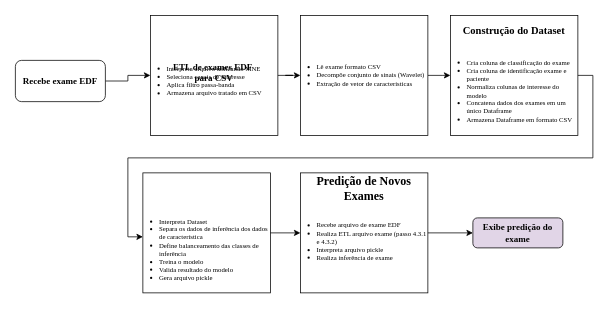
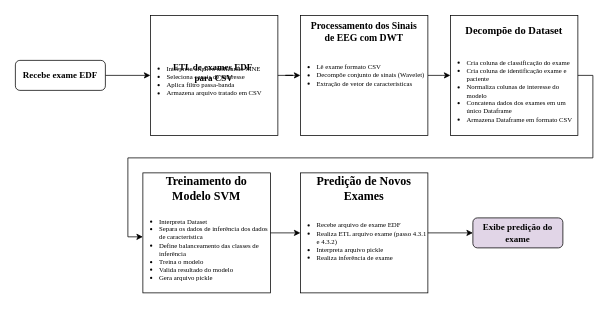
node "Processamento dos Sinais de EEG com DWT": added
node "Construção do Dataset": label "Construção do Dataset" -> "Decompõe do Dataset"
node "Recebe exame EDF": size 90x41 -> 90x30
node "Treinamento do Modelo SVM": added
